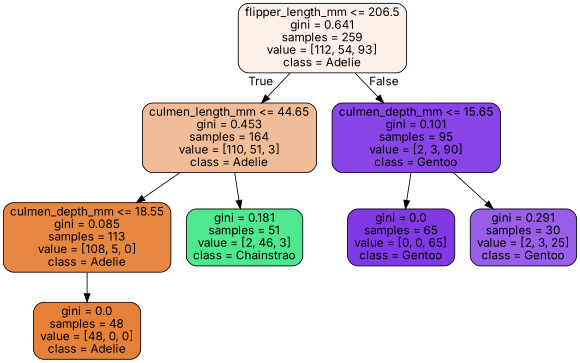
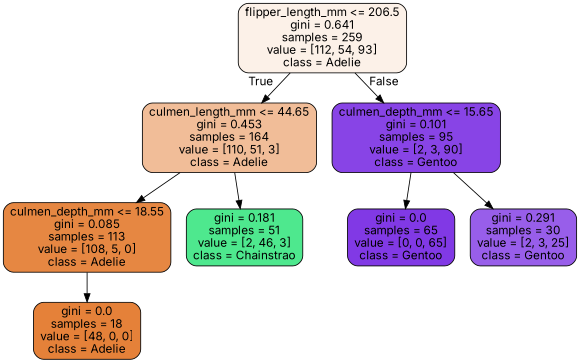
node "gini = 0.0 samples = 48 value = [48, 0, 0] class = Adelie": label "gini = 0.0 samples = 48 value = [48, 0, 0] class = Adelie" -> "gini = 0.0 samples = 18 value = [48, 0, 0] class = Adelie"
